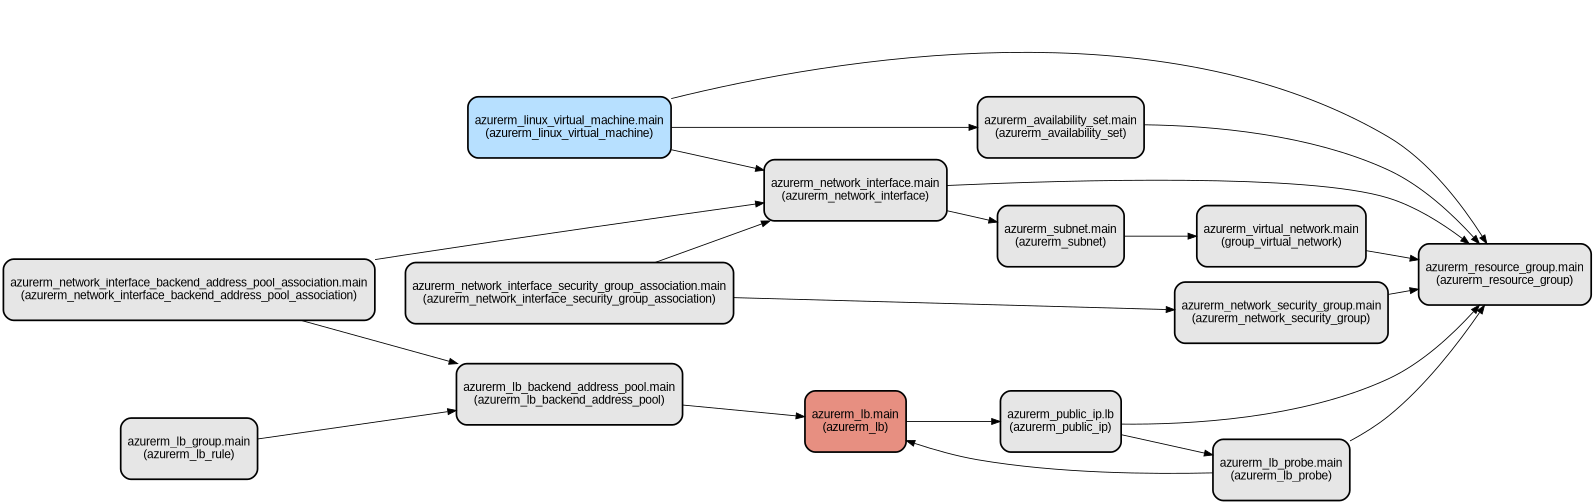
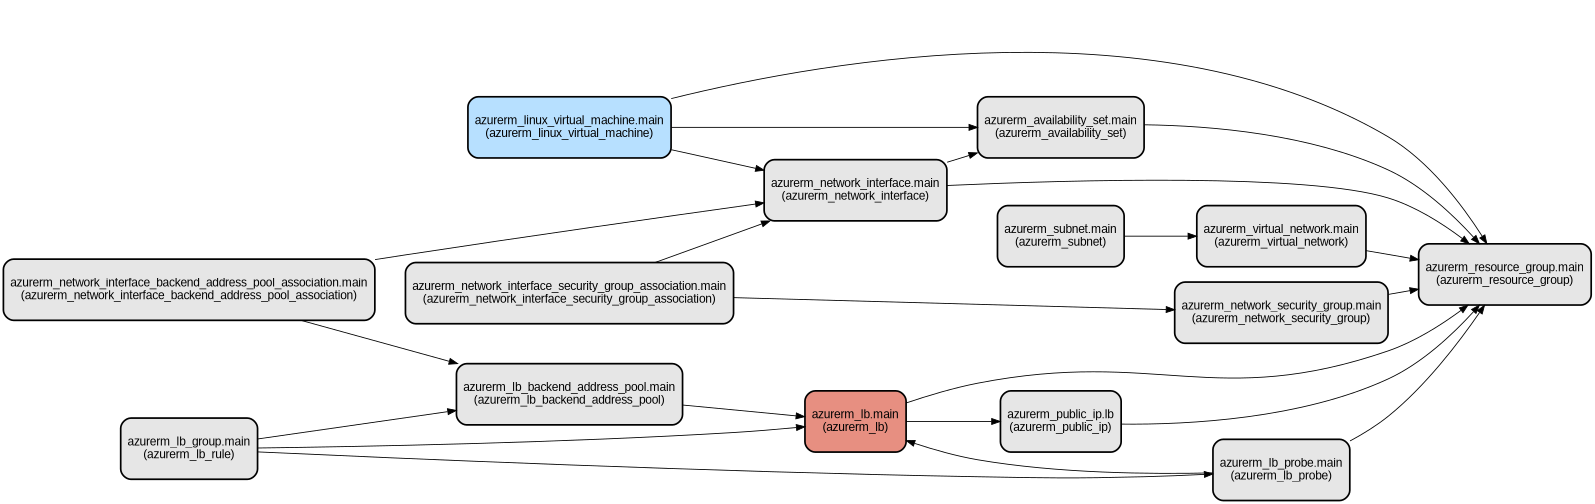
edge "azurerm_network_interface.main (azurerm_network_interface)" -> "azurerm_subnet.main (azurerm_subnet)": now "azurerm_network_interface.main (azurerm_network_interface)" -> "azurerm_availability_set.main (azurerm_availability_set)"
node "azurerm_virtual_network.main (group_virtual_network)": label "azurerm_virtual_network.main (group_virtual_network)" -> "azurerm_virtual_network.main (azurerm_virtual_network)"
edge "azurerm_lb.main (azurerm_lb)" -> "azurerm_resource_group.main (azurerm_resource_group)": added
edge "azurerm_lb_group.main (azurerm_lb_rule)" -> "azurerm_lb.main (azurerm_lb)": added
edge "azurerm_public_ip.lb (azurerm_public_ip)" -> "azurerm_lb_probe.main (azurerm_lb_probe)": now "azurerm_lb_group.main (azurerm_lb_rule)" -> "azurerm_lb_probe.main (azurerm_lb_probe)"
